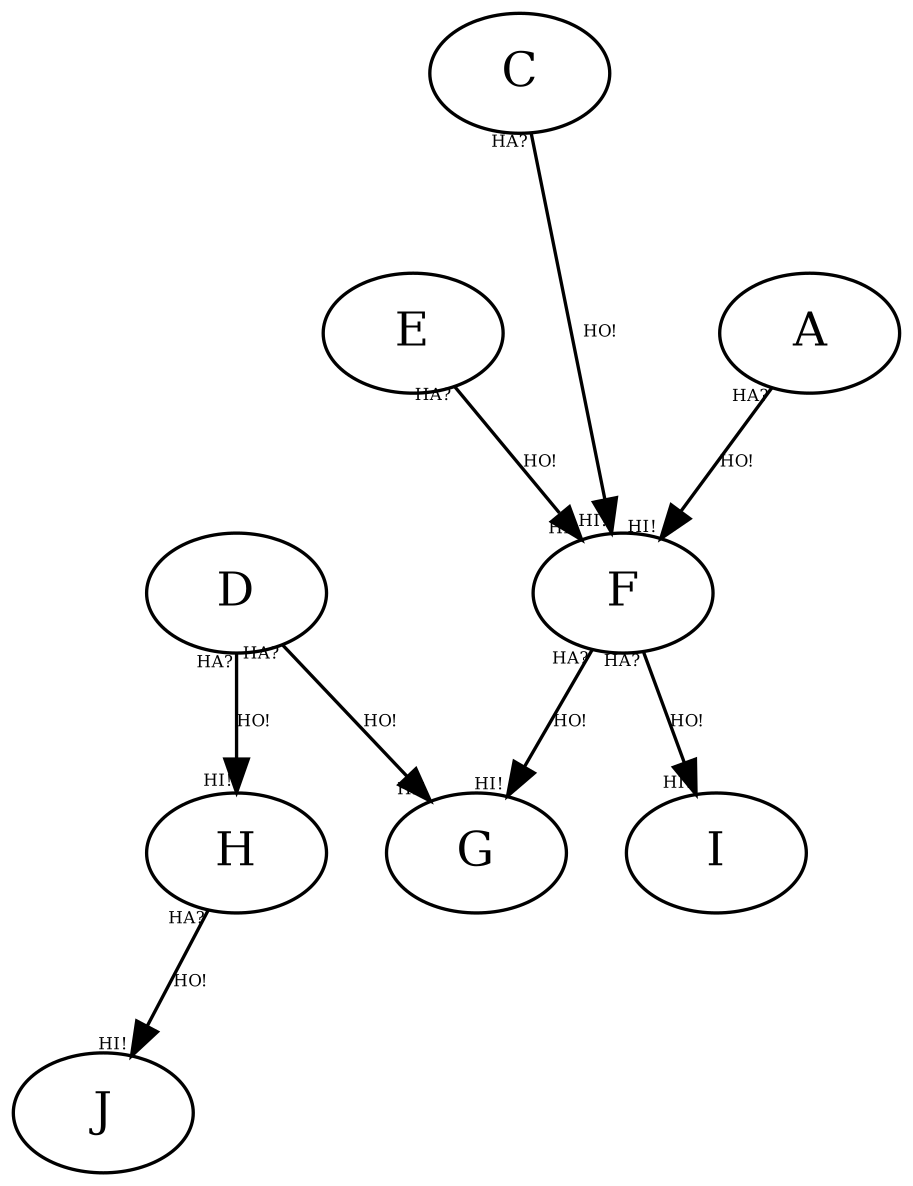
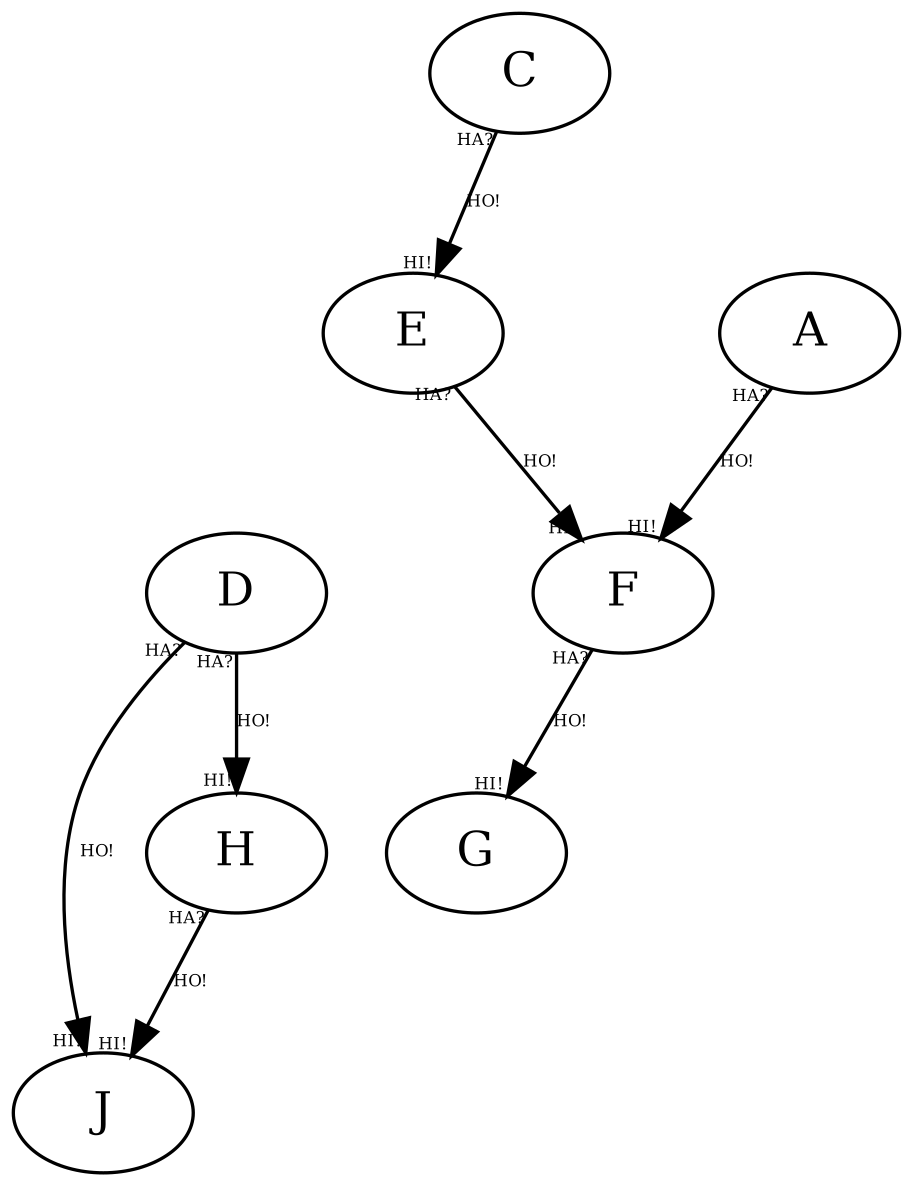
edge "C" -> "F": now "C" -> "E"
edge "D" -> "G": now "D" -> "J"
node "I": removed
